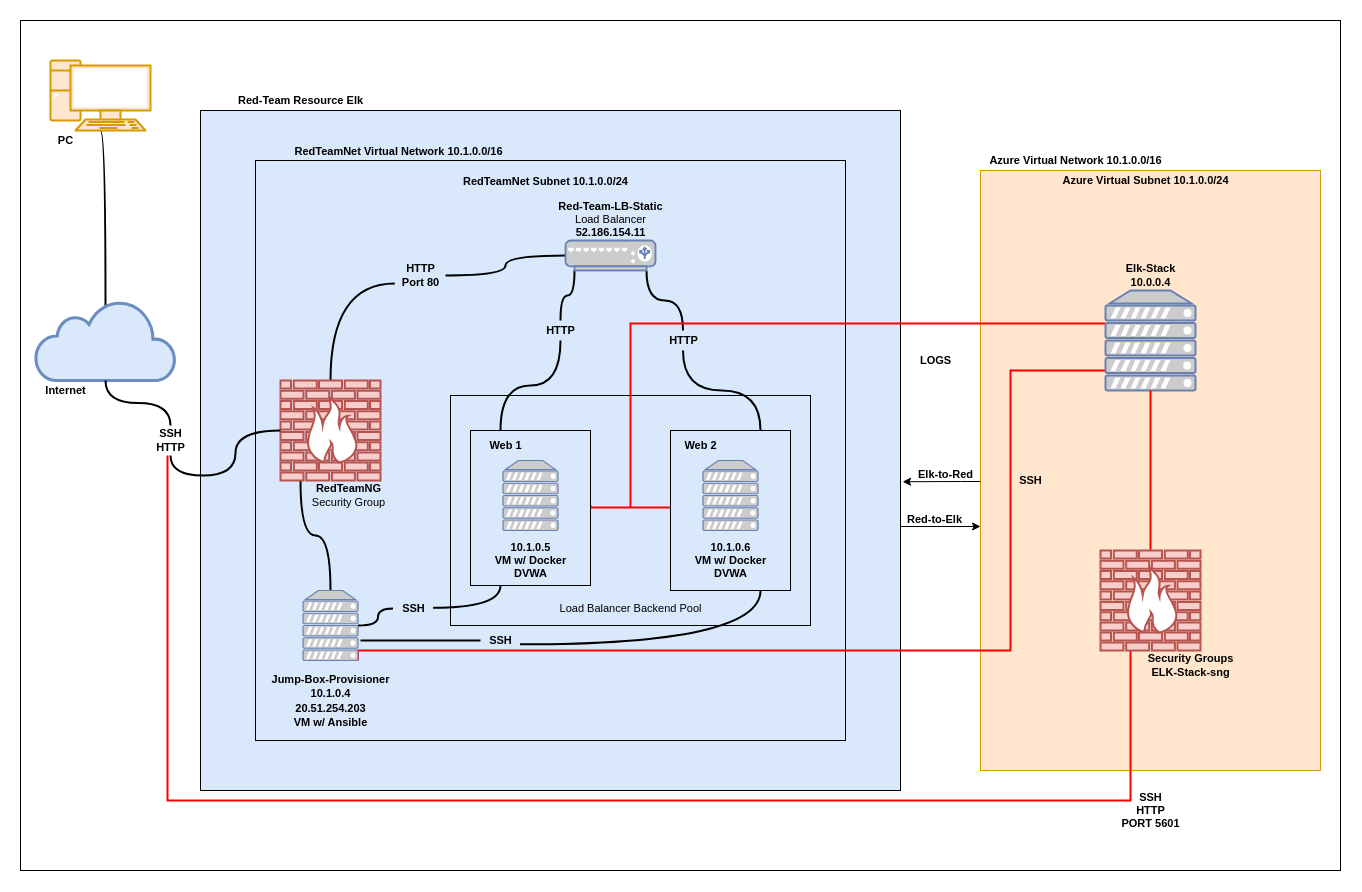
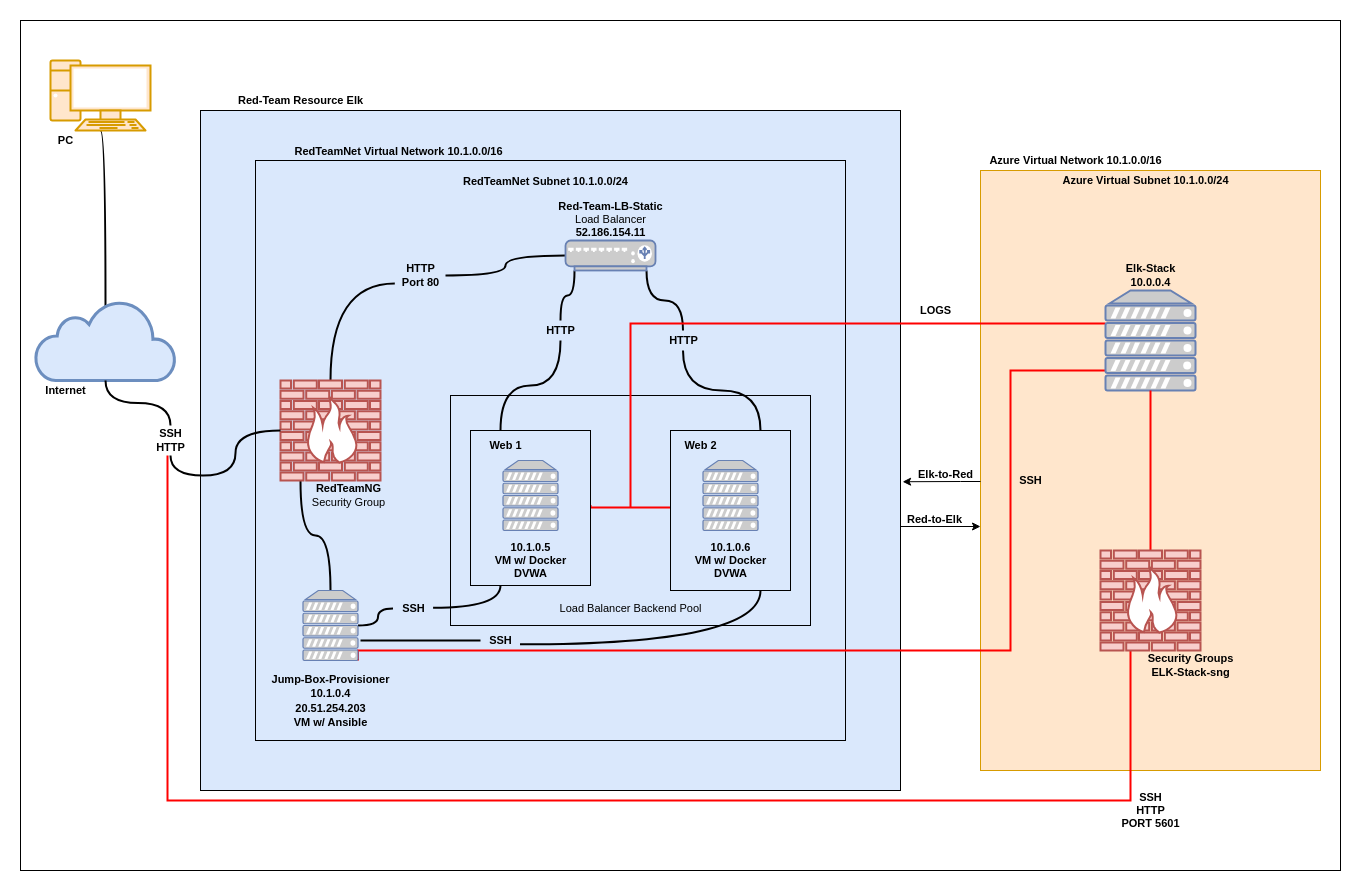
node "LOGS": moved (936, 361) -> (936, 311)
